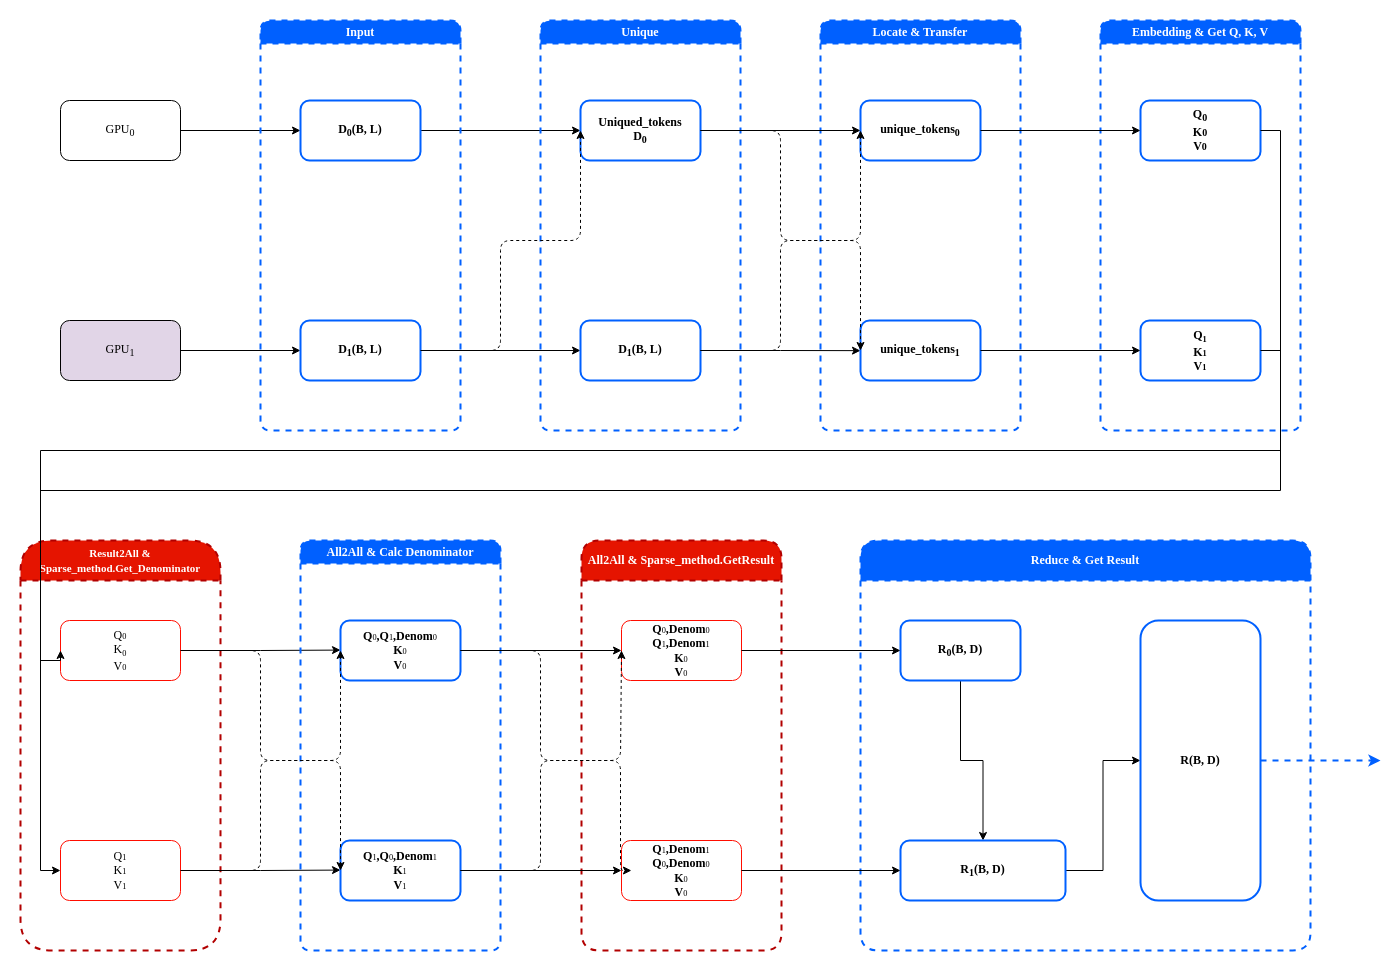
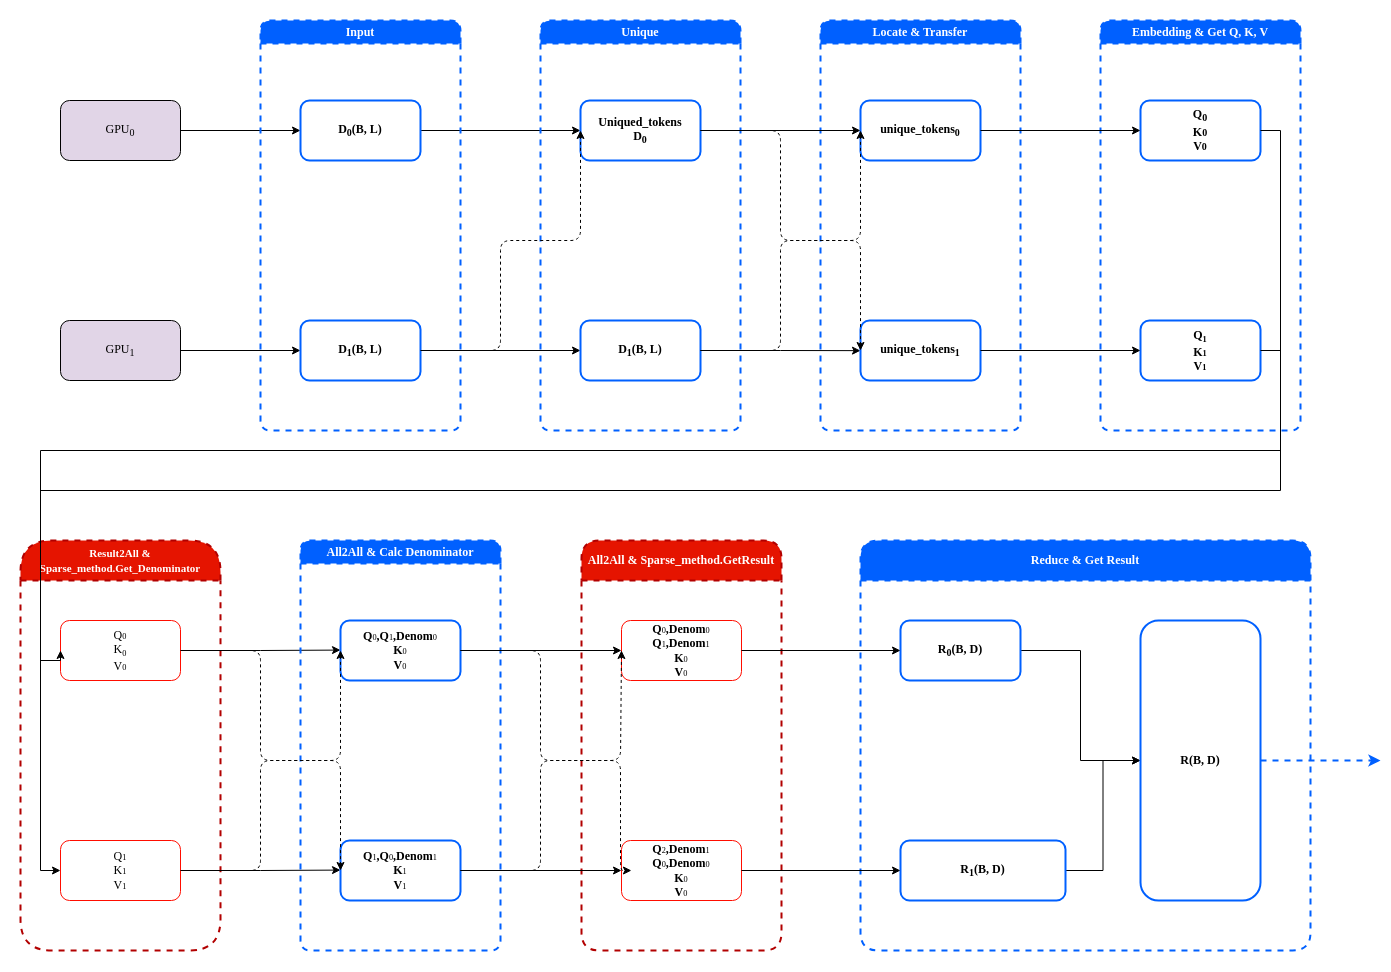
node "GPU0": fillcolor #ffffff -> #e1d5e7
edge "R0(B, D)" -> "R1(B, D)": now "R0(B, D)" -> "R(B, D)"
node "Q1,Denom1 Q0,Denom0 K0 V0": label "Q1,Denom1 Q0,Denom0 K0 V0" -> "Q2,Denom1 Q0,Denom0 K0 V0"
